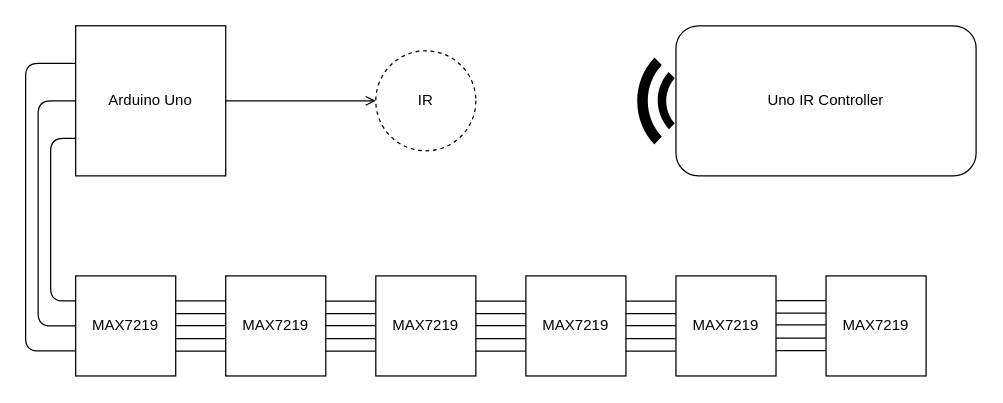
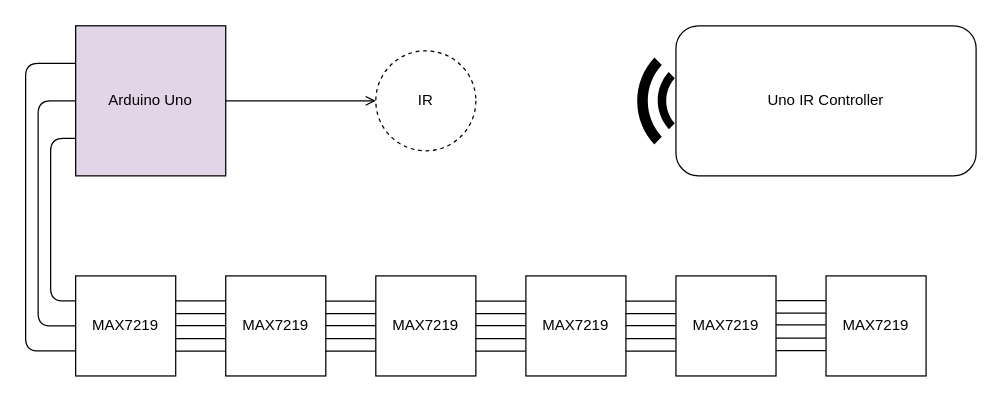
node "Arduino Uno": fillcolor #ffffff -> #e1d5e7
